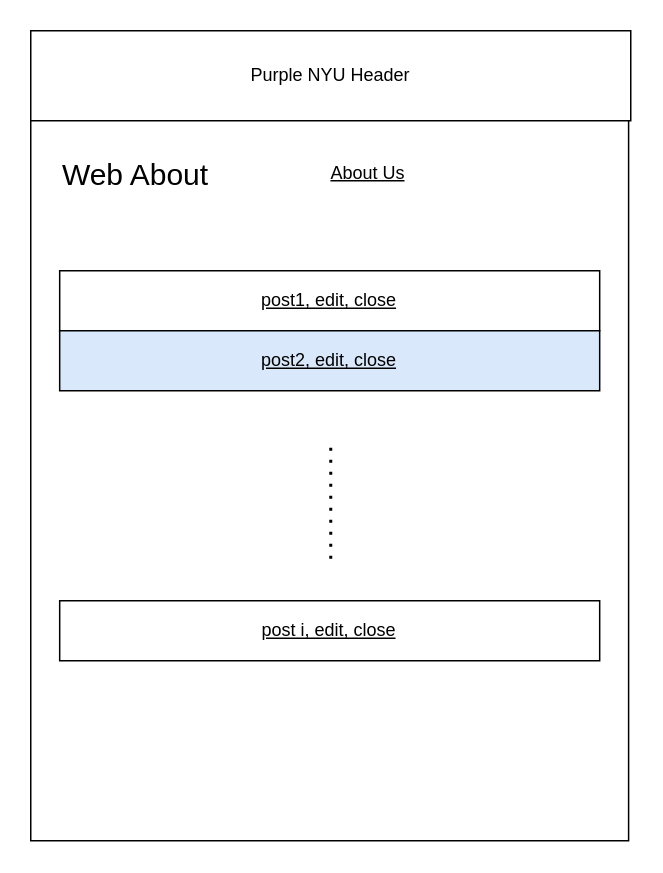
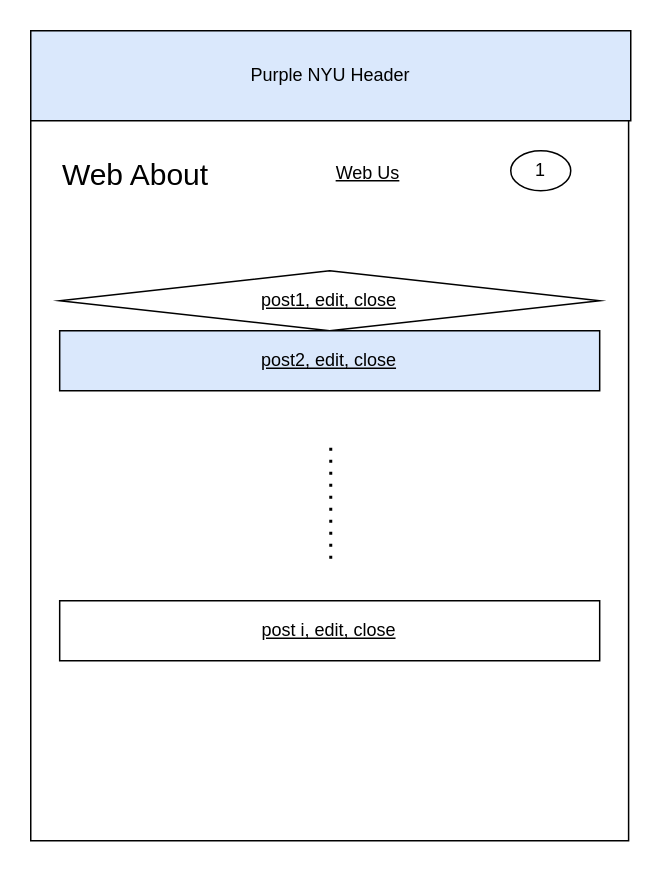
node "Purple NYU Header": fillcolor #ffffff -> #dae8fc
node "1": added
node "About Us": label "About Us" -> "Web Us"
node "post1, edit, close": shape rectangle -> diamond
